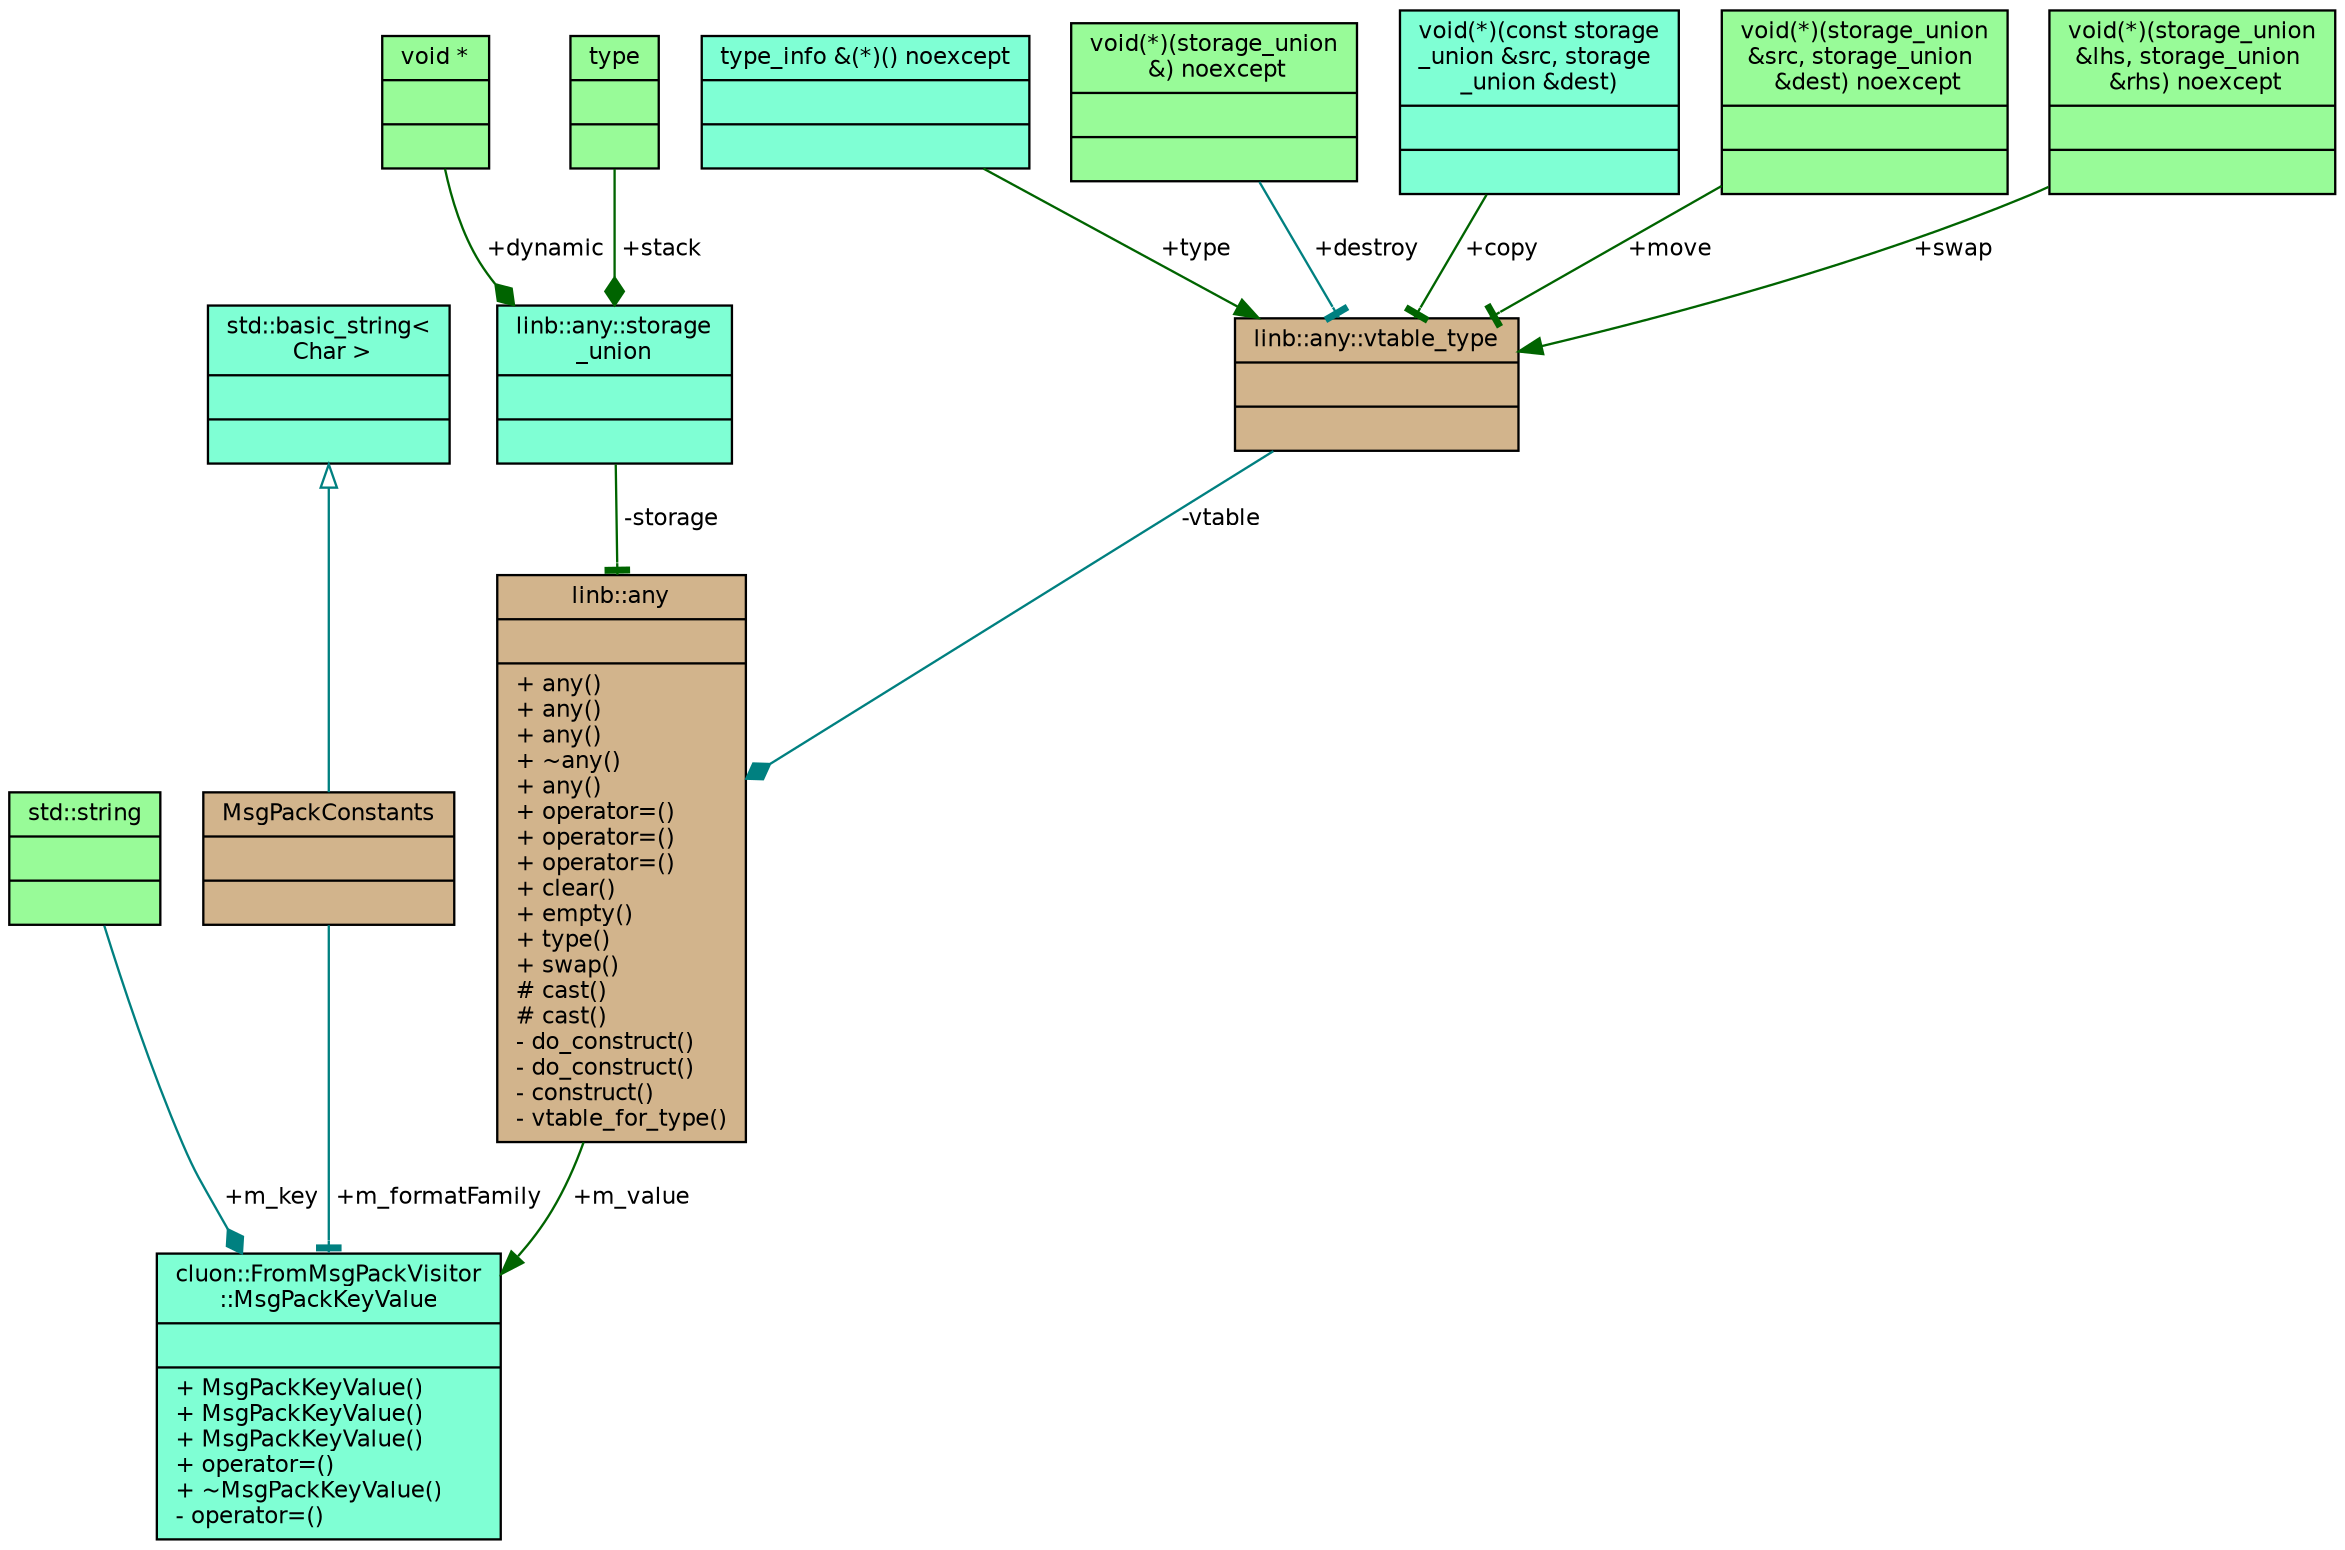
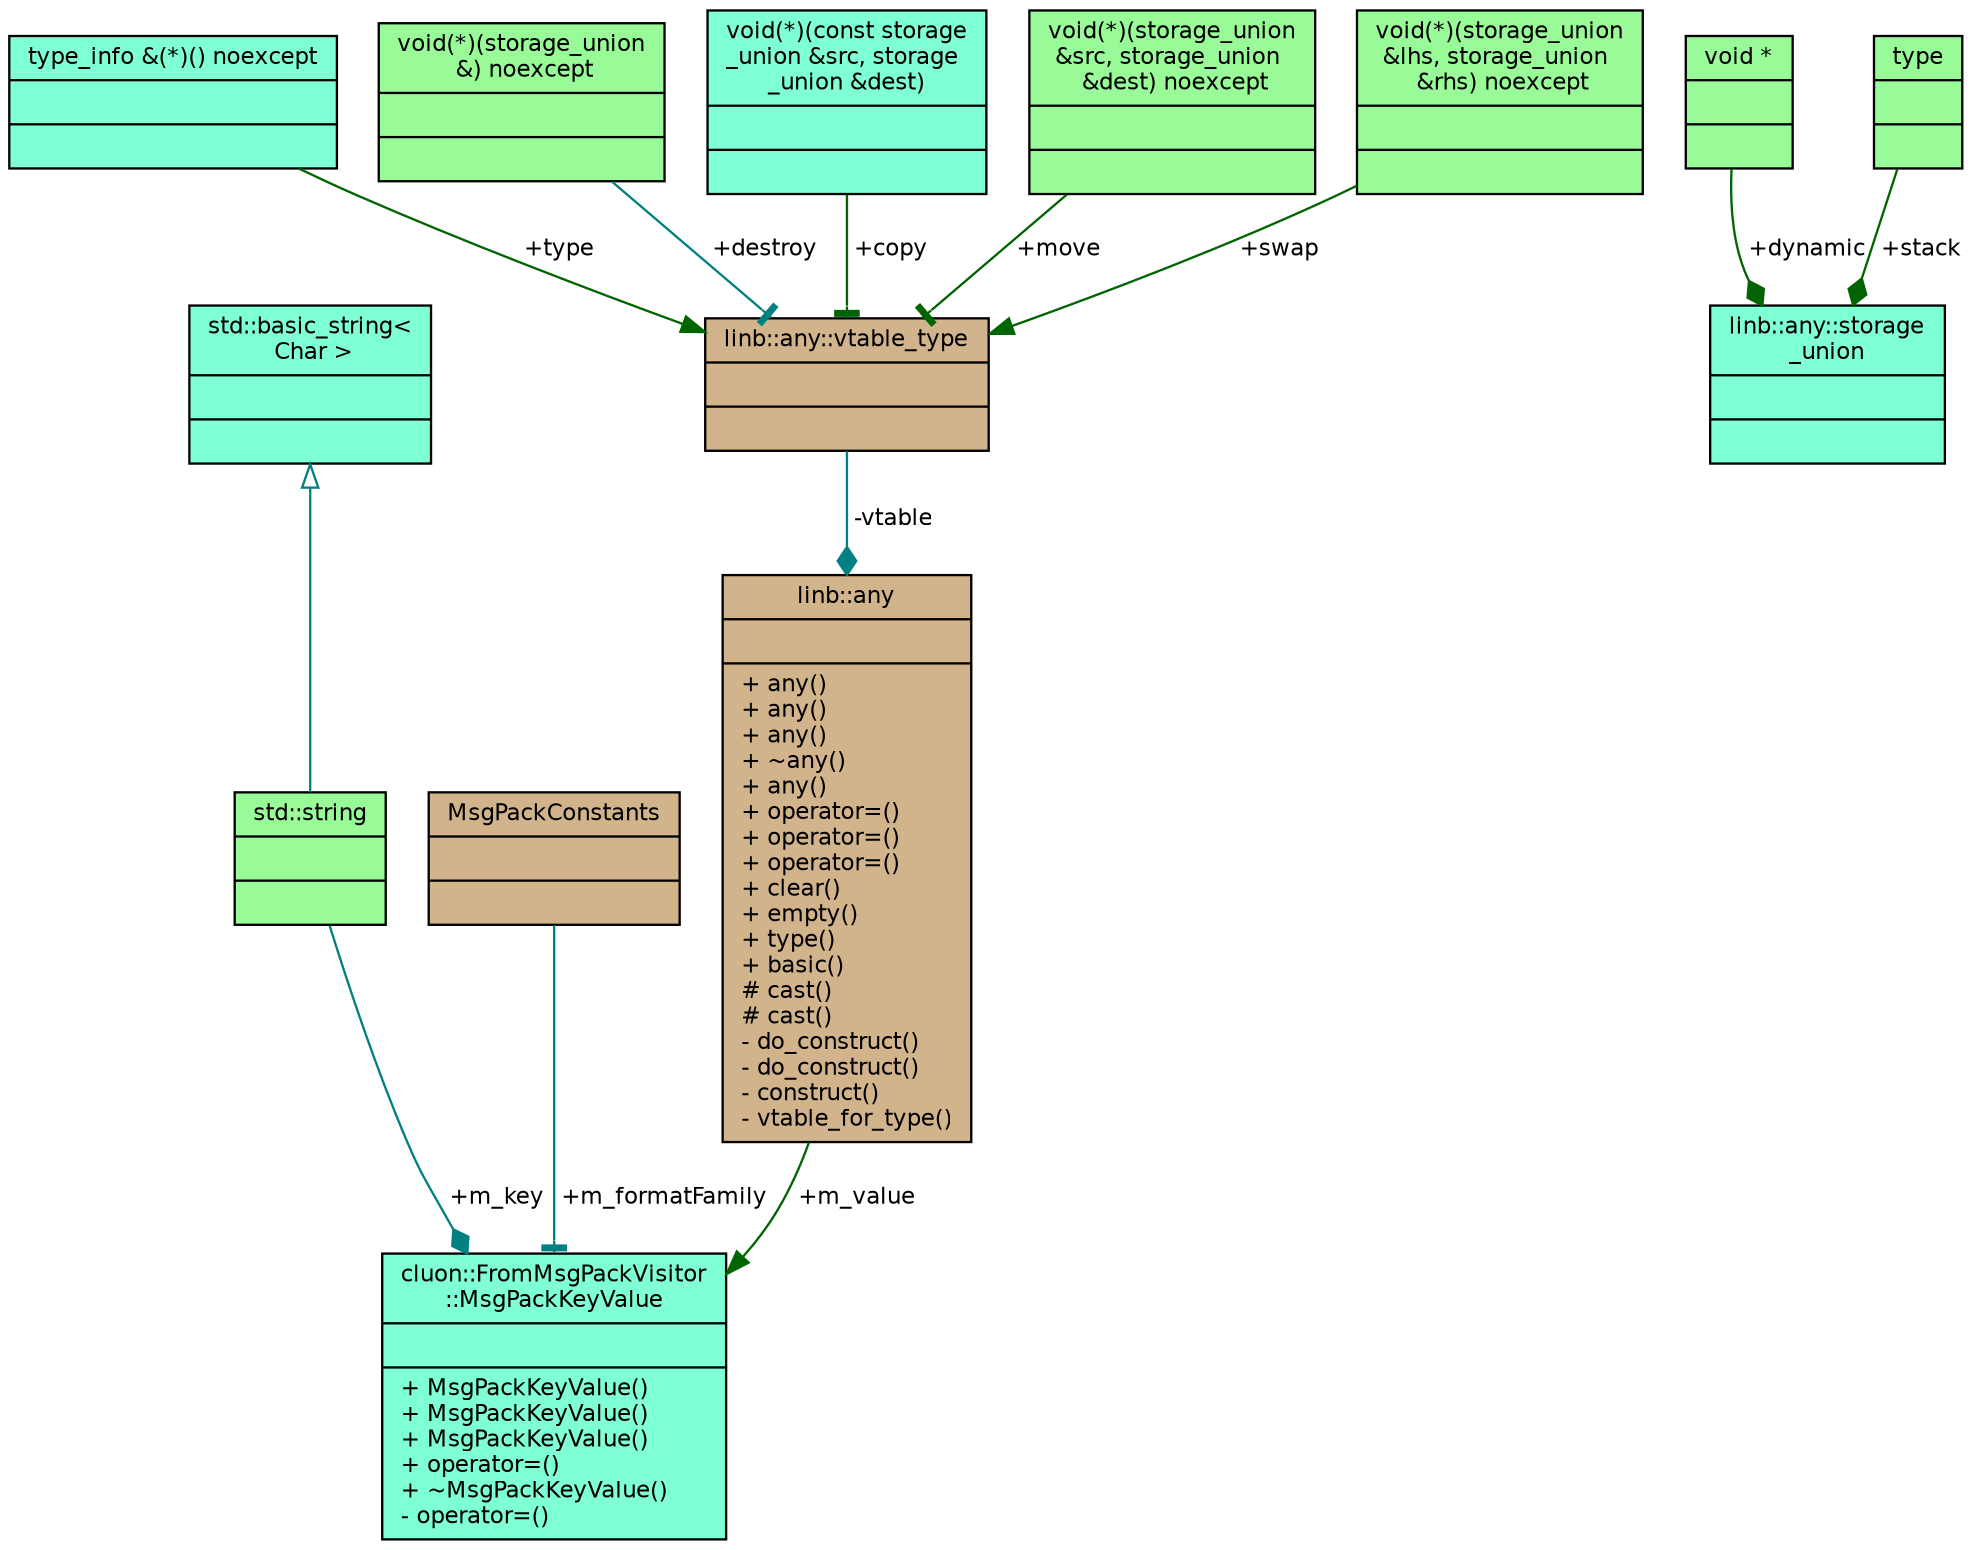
edge "linb::any::storage" -> "linb::any": removed, label "-storage"
edge "MsgPackConstants" -> "std::basic_string<": now "std::string" -> "std::basic_string<"
node "linb::any": text "+ swap()" -> "+ basic()"
